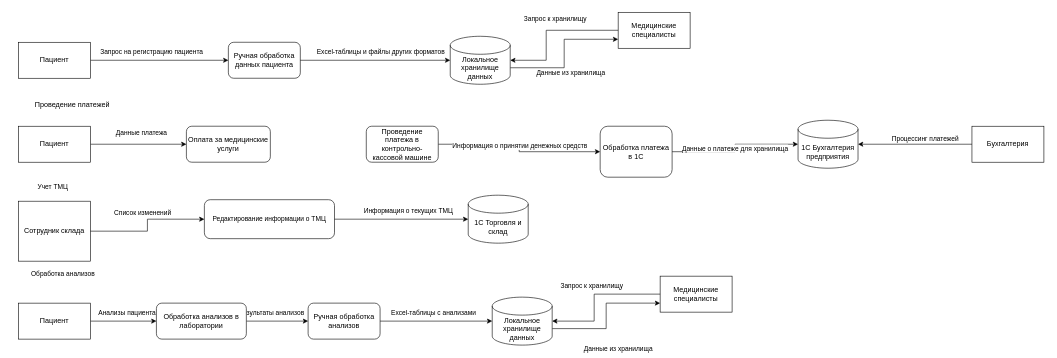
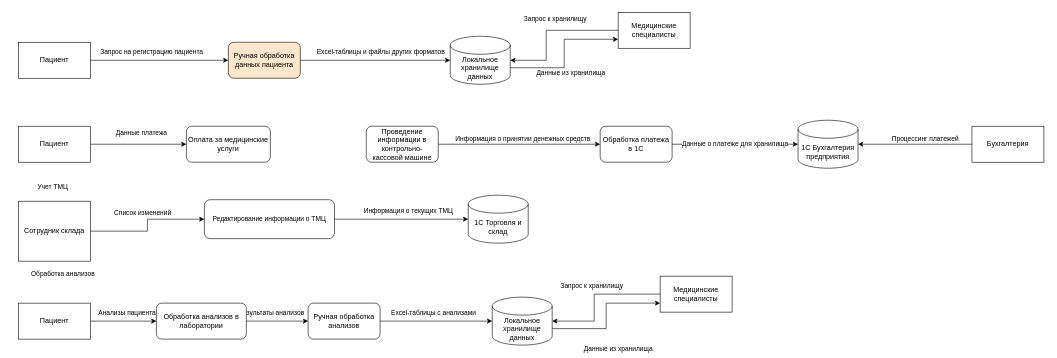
node "Ручная обработка данных пациента": fillcolor #ffffff -> #ffe6cc
node "Проведение платежей": removed
node "Проведение платежа в контрольно-кассовой машине": label "Проведение платежа в контрольно-кассовой машине" -> "Проведение информации в контрольно-кассовой машине"
node "Обработка платежа в 1С": size 72x51 -> 72x36
